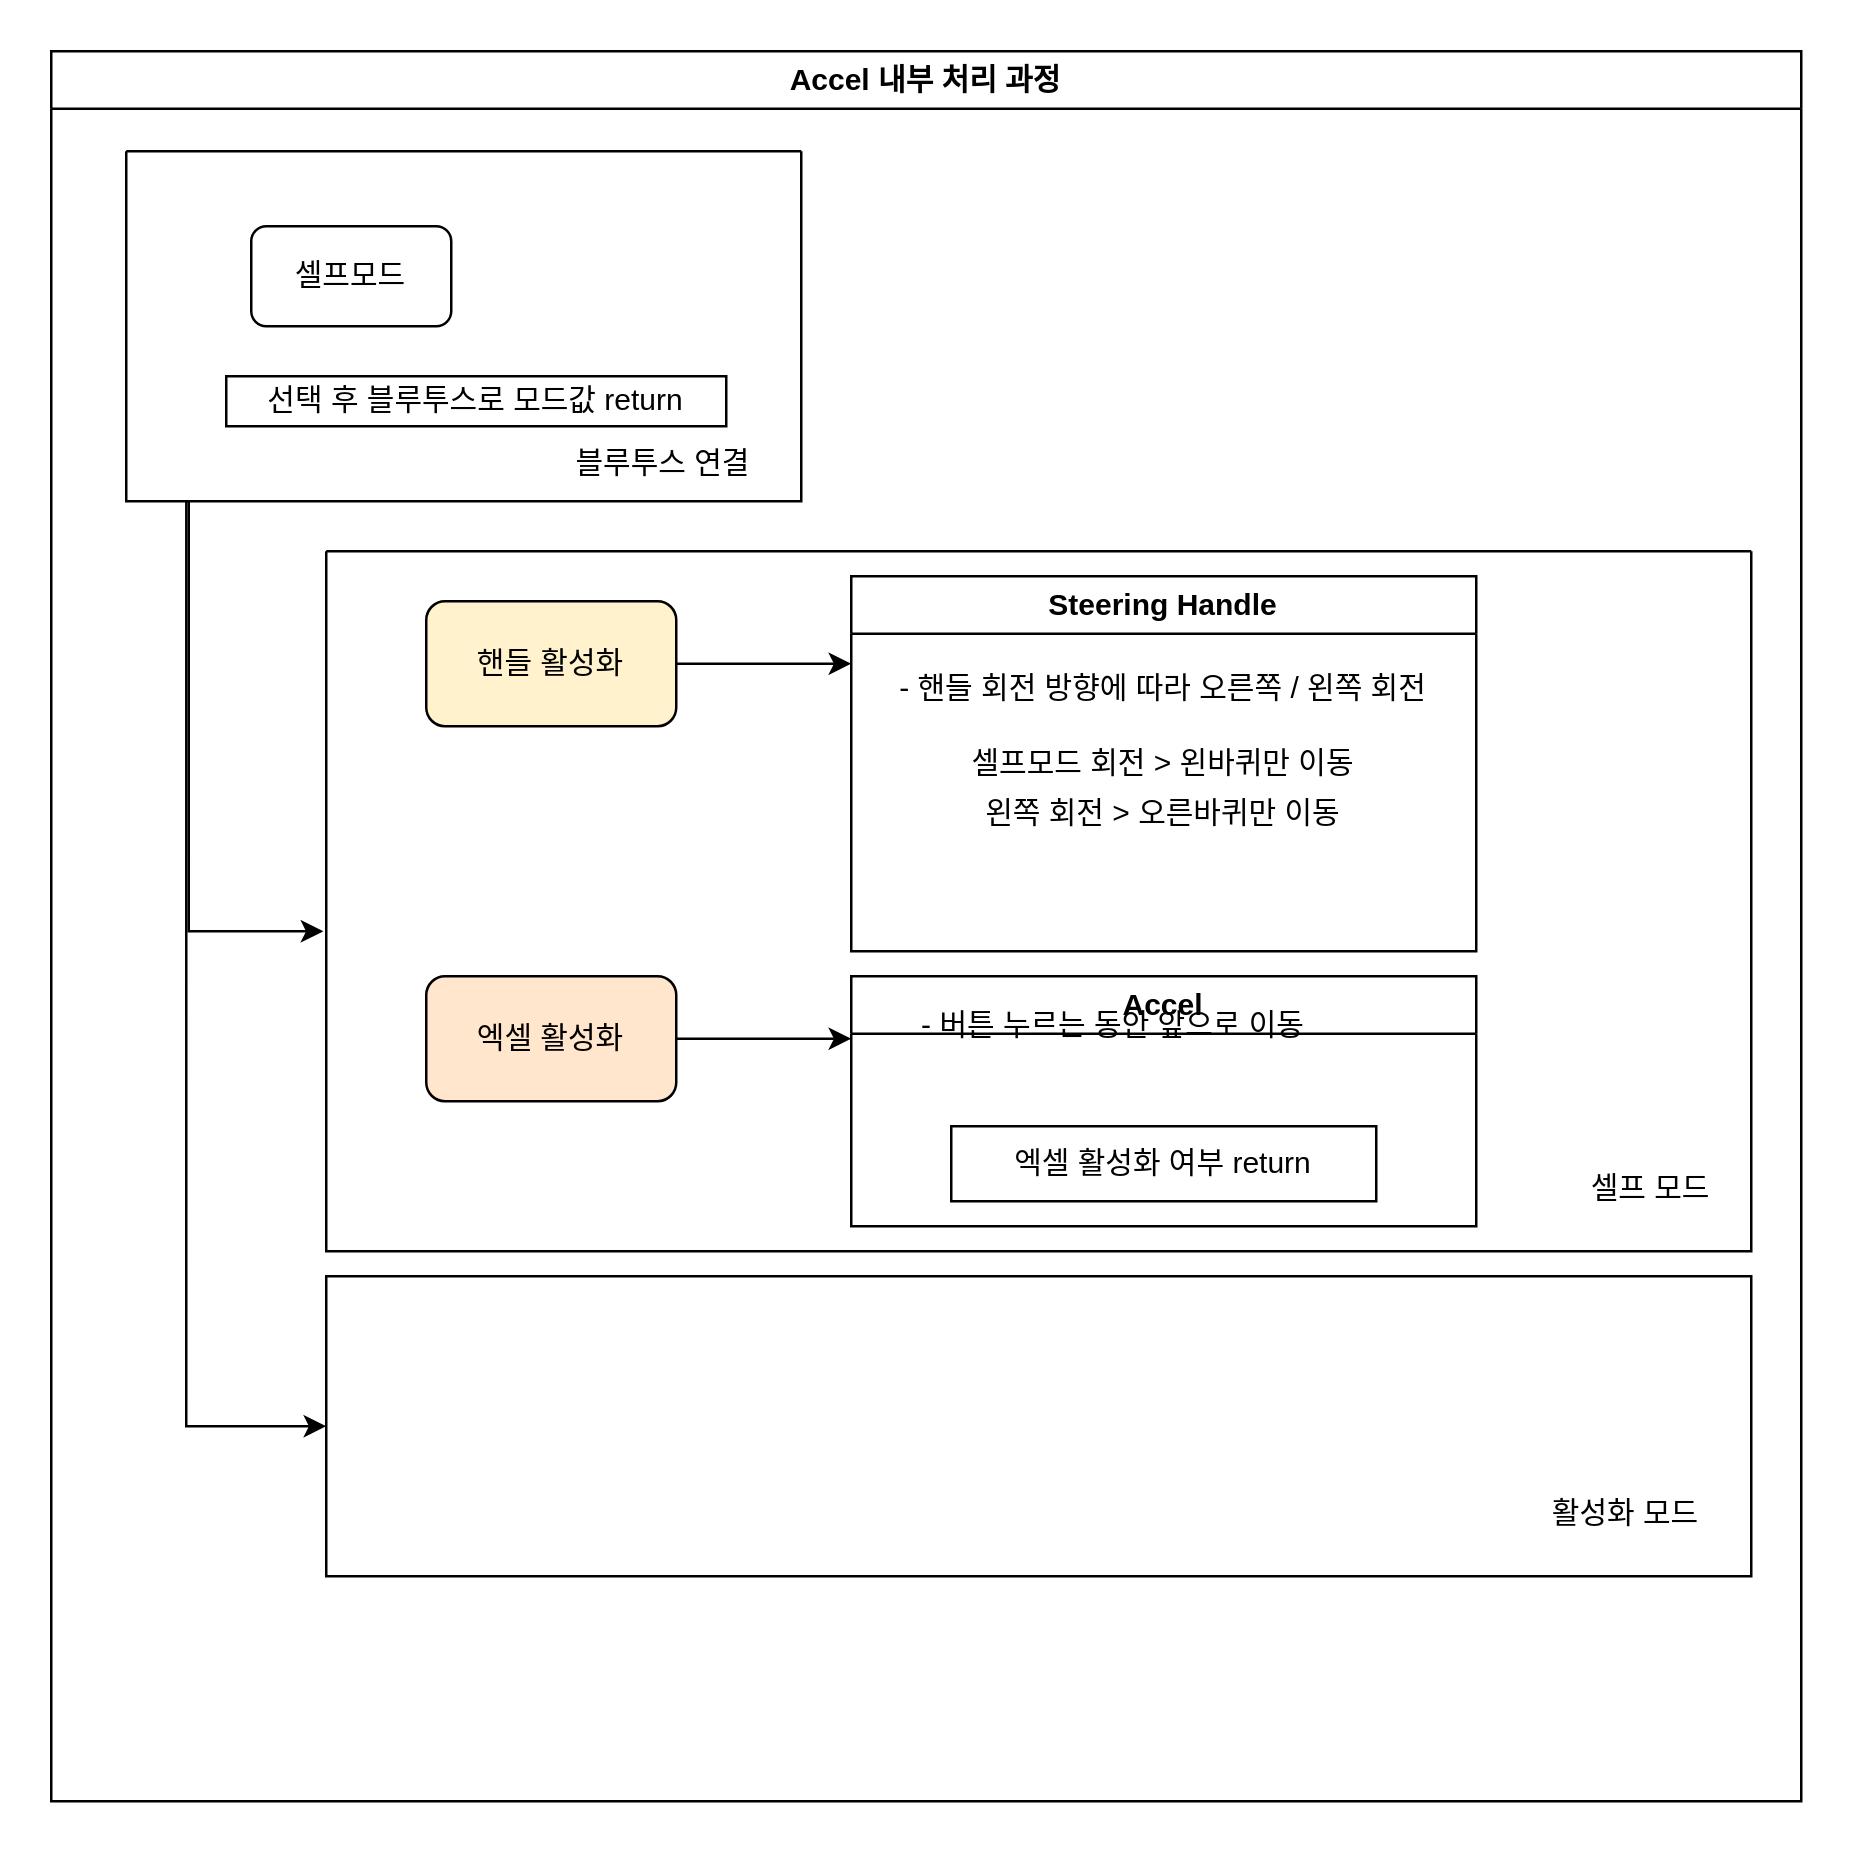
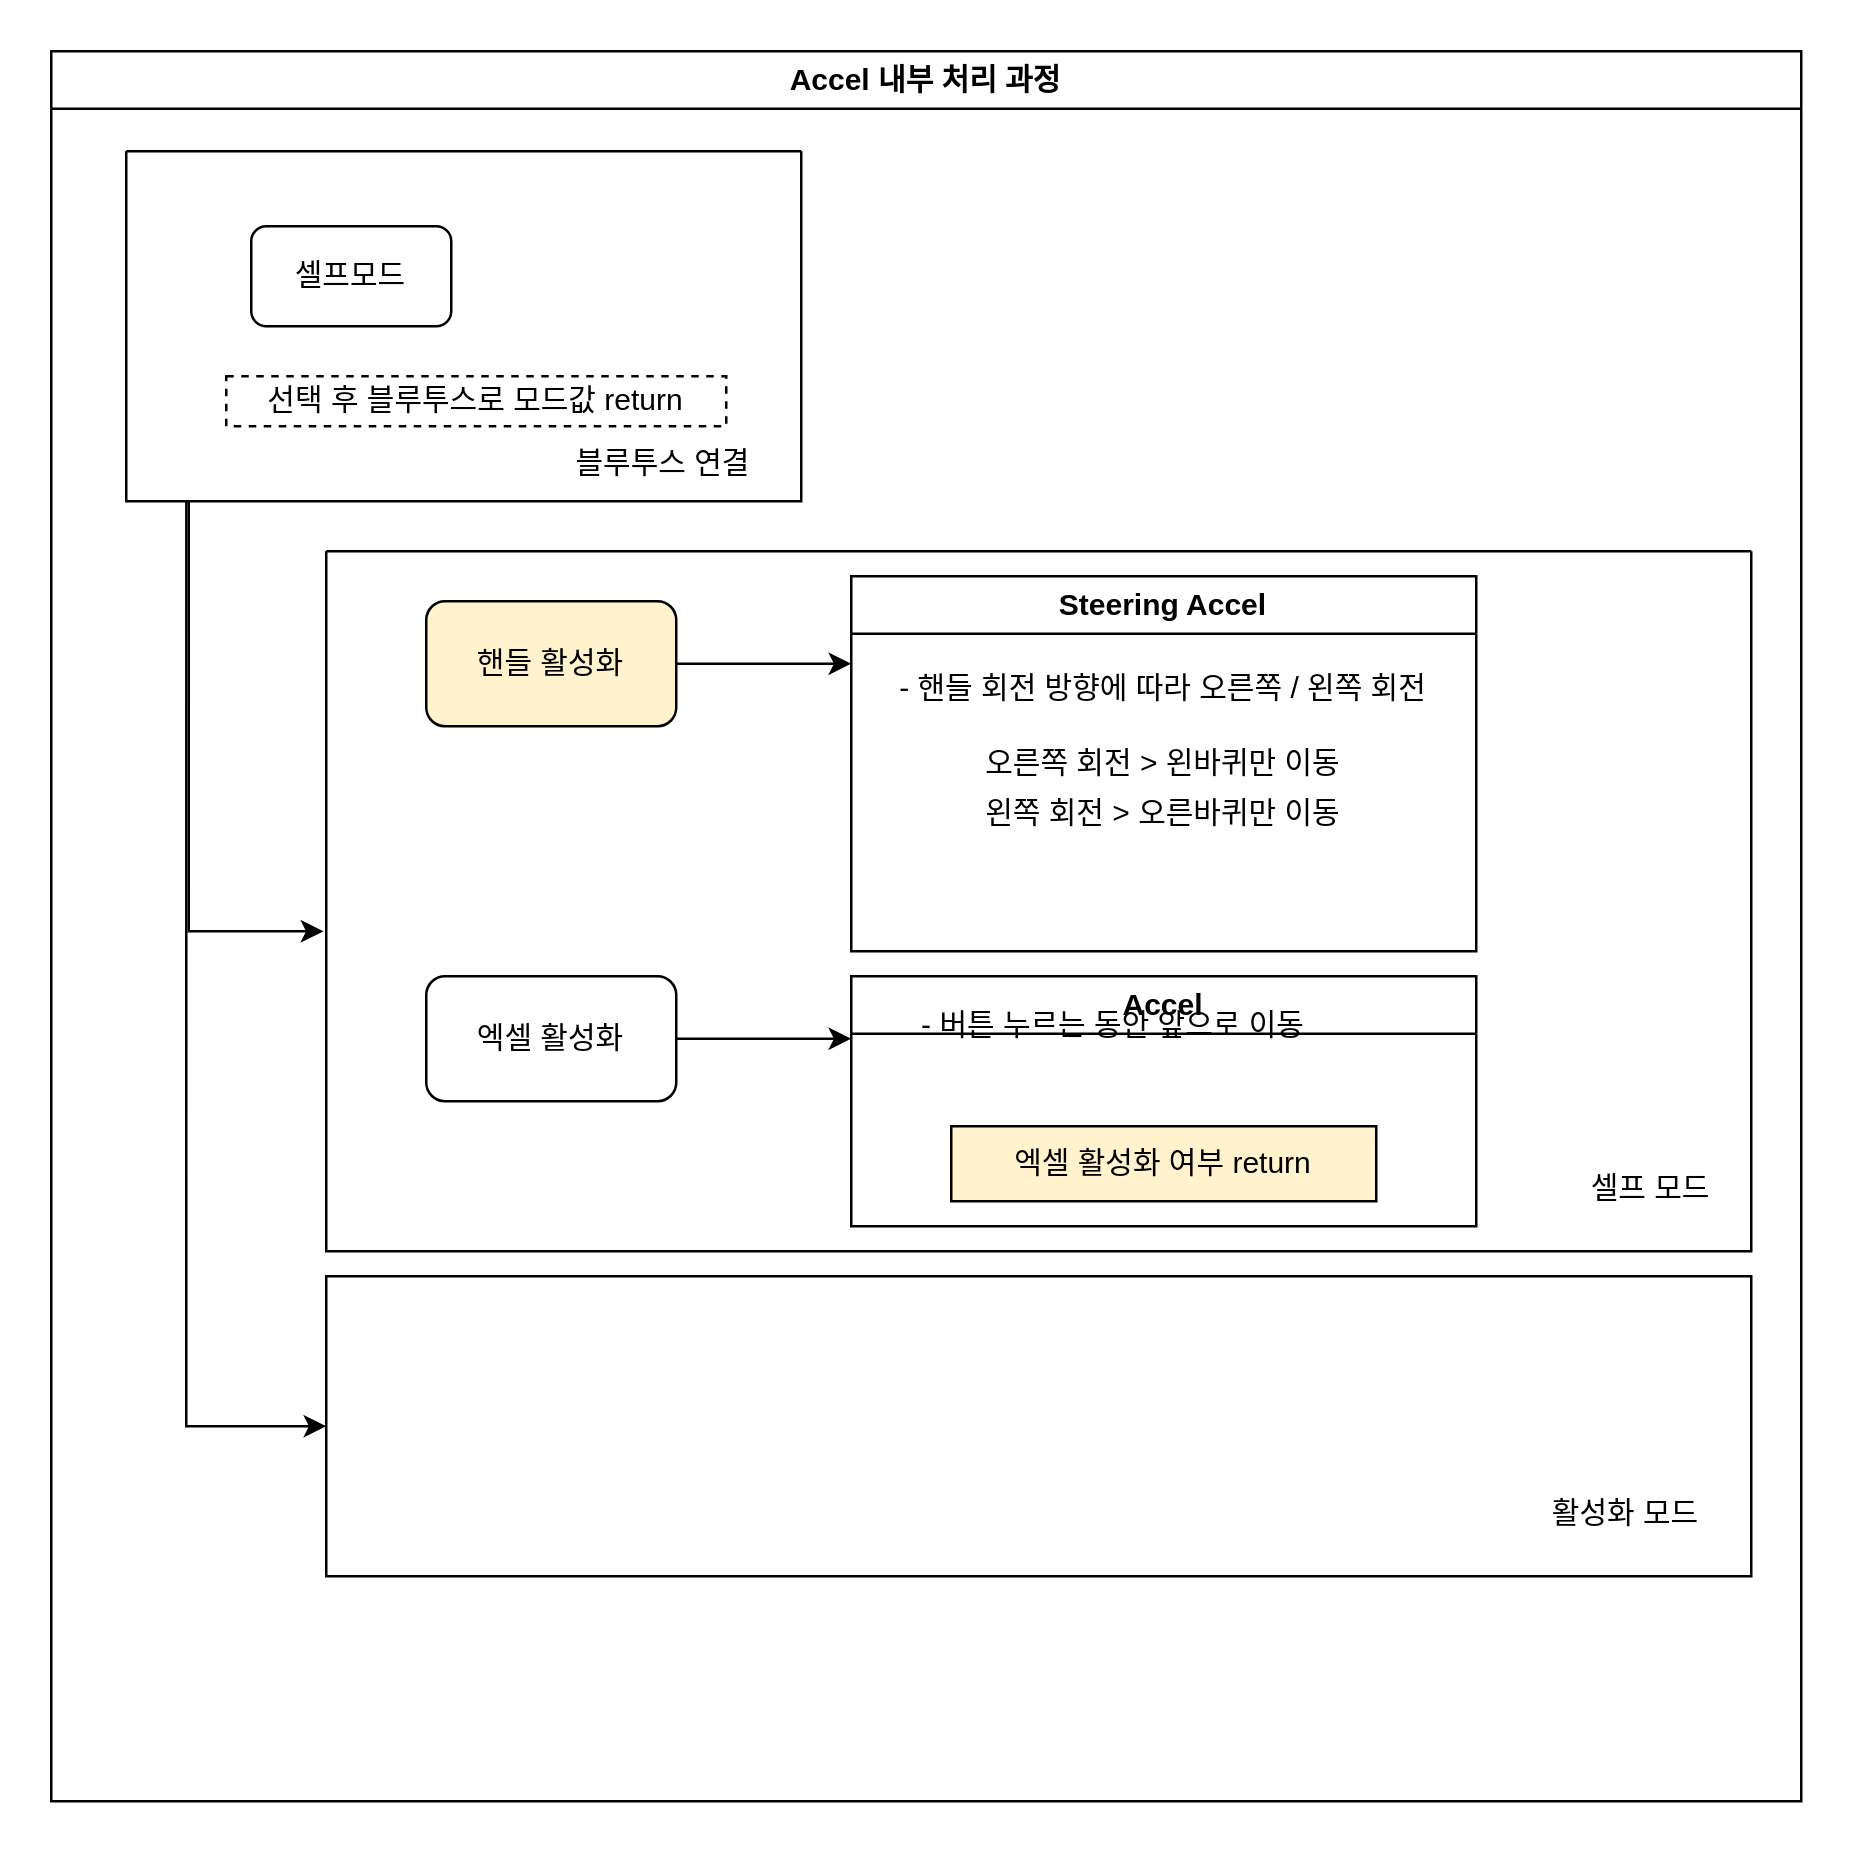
node "선택 후 블루투스로 모드값 return": style solid -> dashed
node "Steering Handle": label "Steering Handle" -> "Steering Accel"
node "셀프모드 회전 > 왼바퀴만 이동": label "셀프모드 회전 > 왼바퀴만 이동" -> "오른쪽 회전 > 왼바퀴만 이동"
node "엑셀 활성화": fillcolor #ffe6cc -> #ffffff
node "엑셀 활성화 여부 return": fillcolor #ffffff -> #fff2cc
